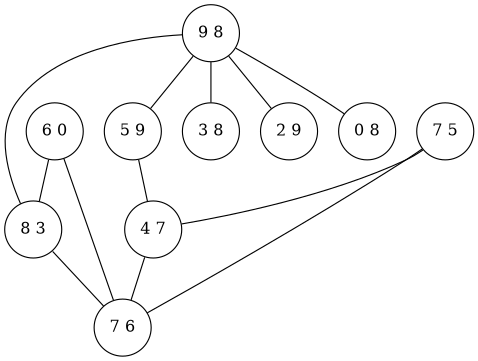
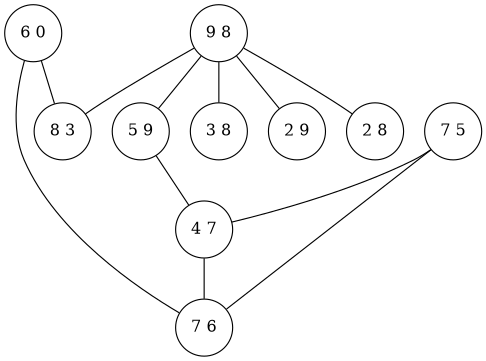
node "0 8": label "0 8" -> "2 8"
edge "8 3" -- "7 6": removed
